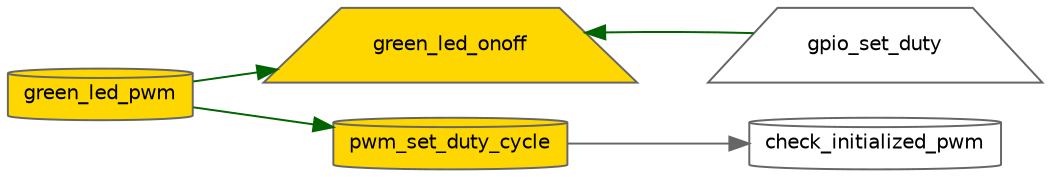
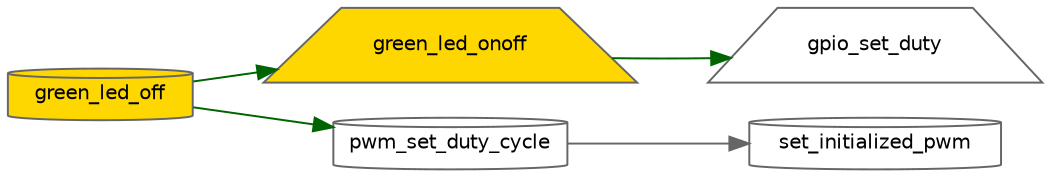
edge "gpio_set_duty" -> "green_led_onoff": reversed
node "green_led_pwm": label "green_led_pwm" -> "green_led_off"
node "pwm_set_duty_cycle": fillcolor gold -> white
node "check_initialized_pwm": label "check_initialized_pwm" -> "set_initialized_pwm"
